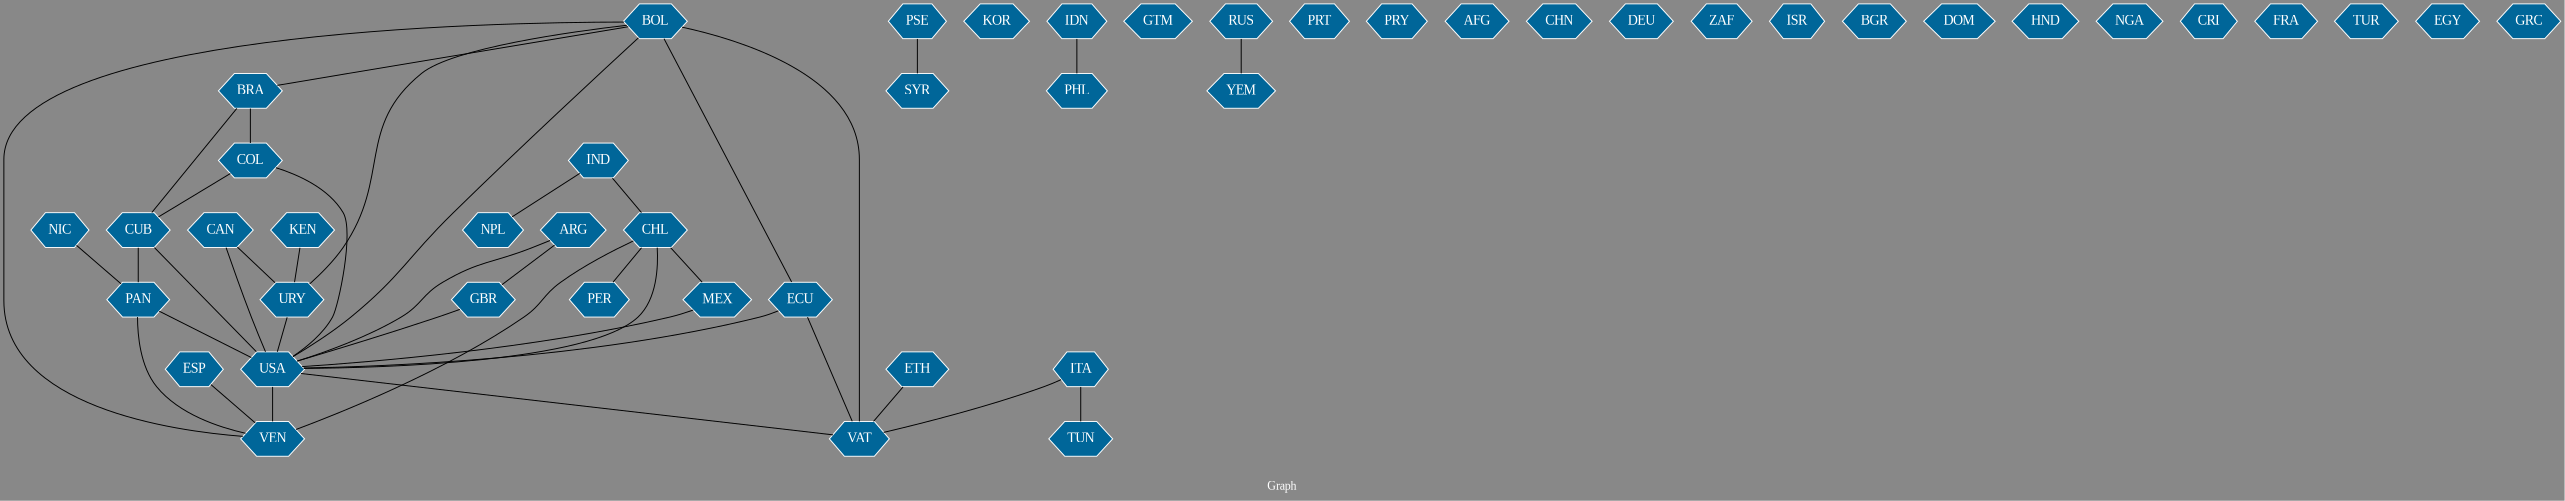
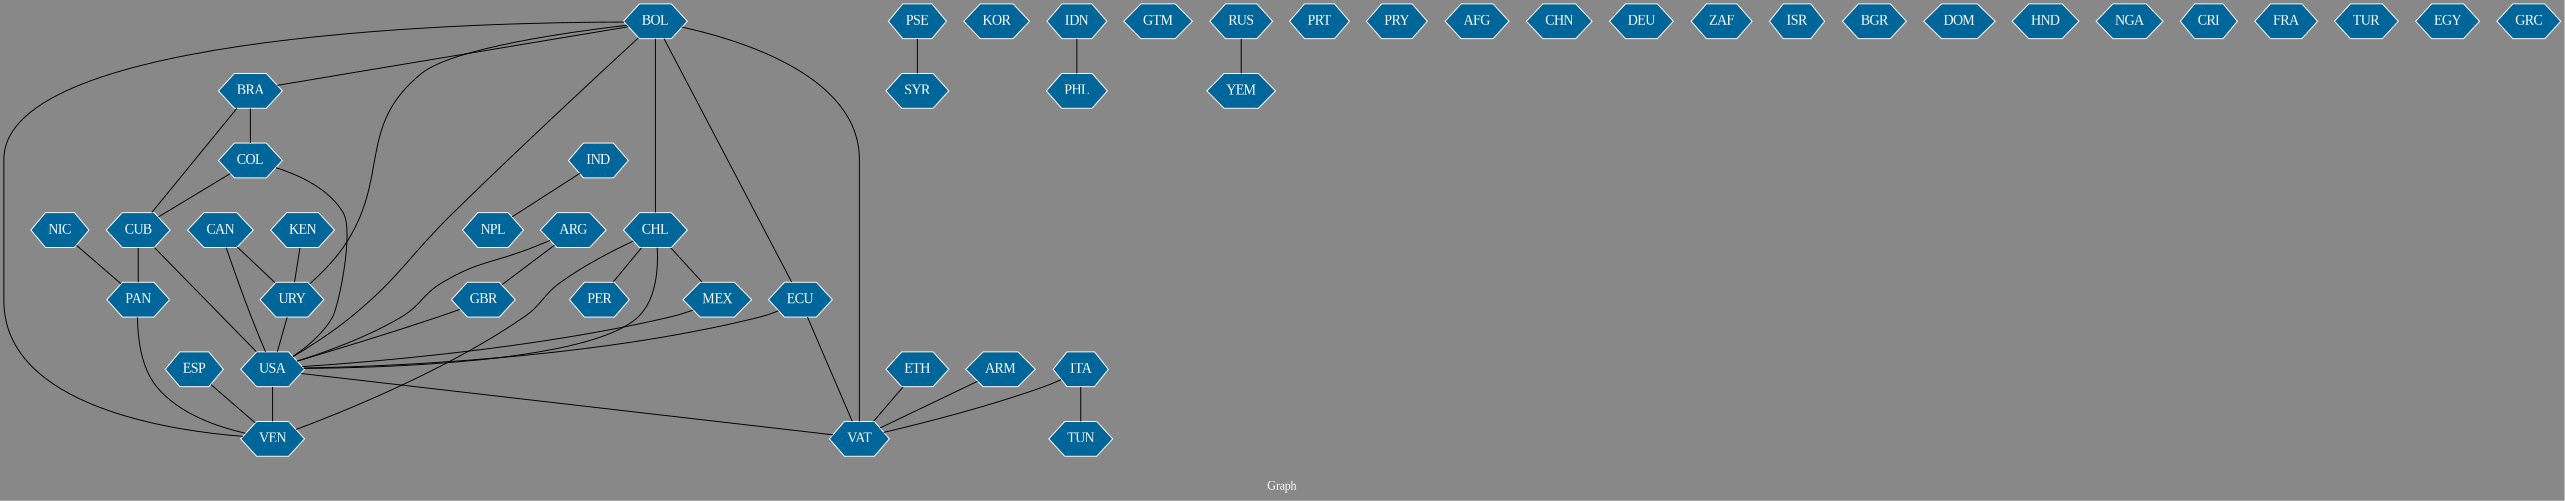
edge "IND" -- "CHL": now "BOL" -- "CHL"
edge "PAN" -- "USA": removed
node "ARM": added
